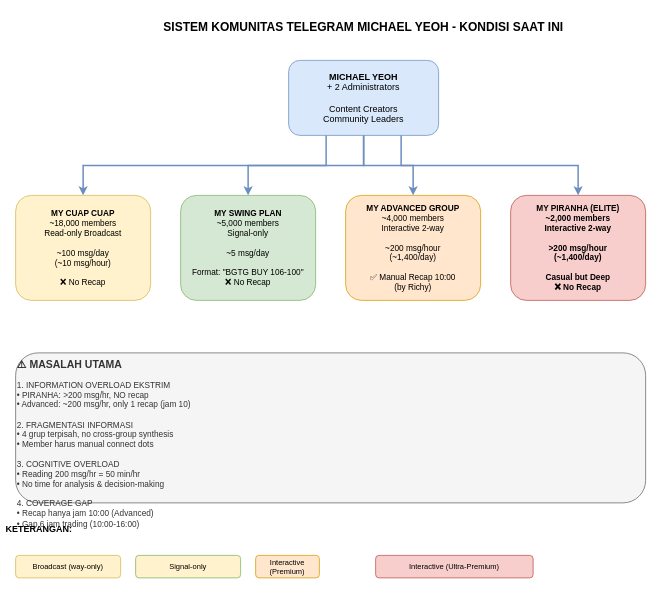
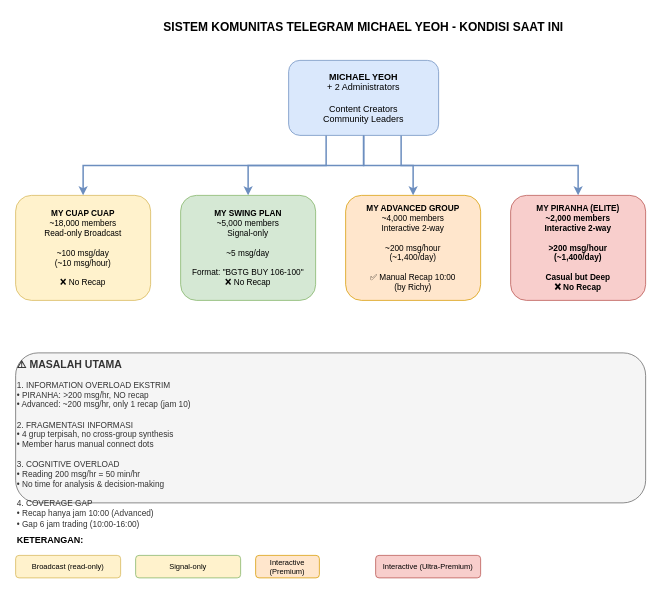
node "KETERANGAN:": moved (49, 529) -> (60, 540)
node "Broadcast (way-only)": label "Broadcast (way-only)" -> "Broadcast (read-only)"
node "Interactive (Ultra-Premium)": size 158x23 -> 105x23
